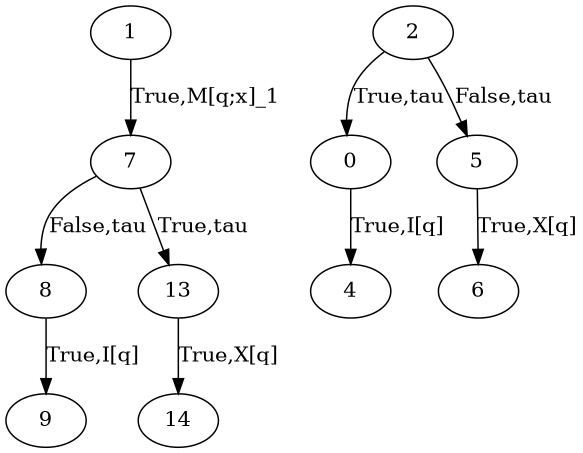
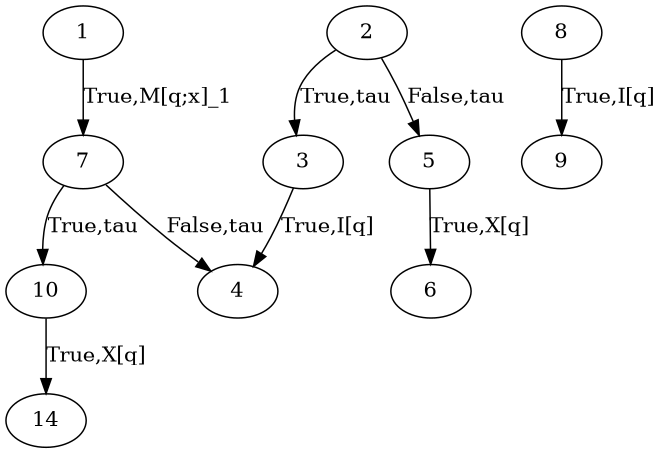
node "0": label "0" -> "3"
edge "7" -> "8": now "7" -> "4"
node "13": label "13" -> "10"
